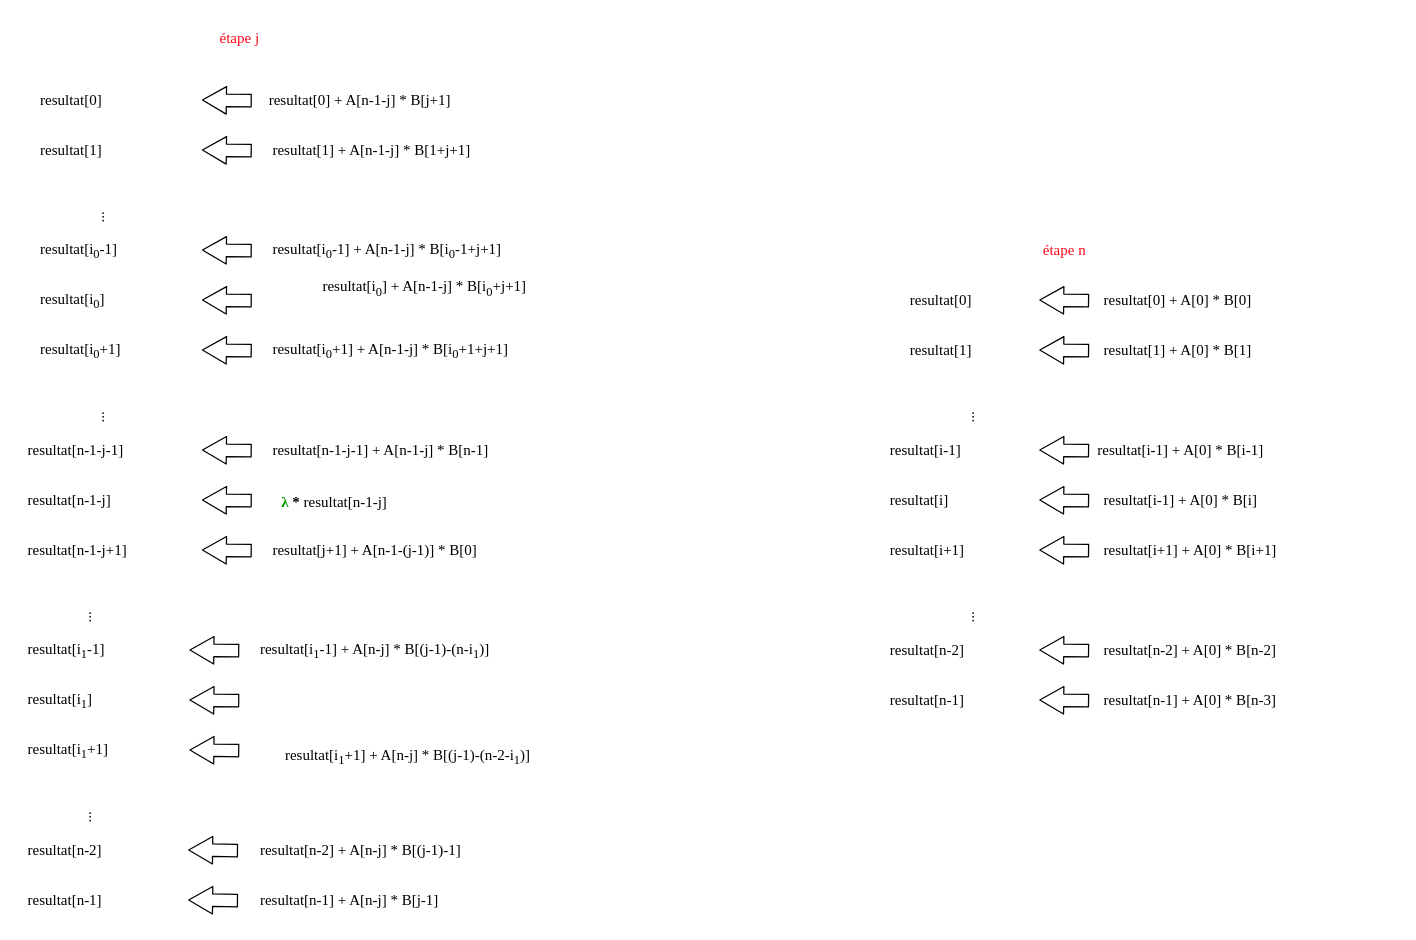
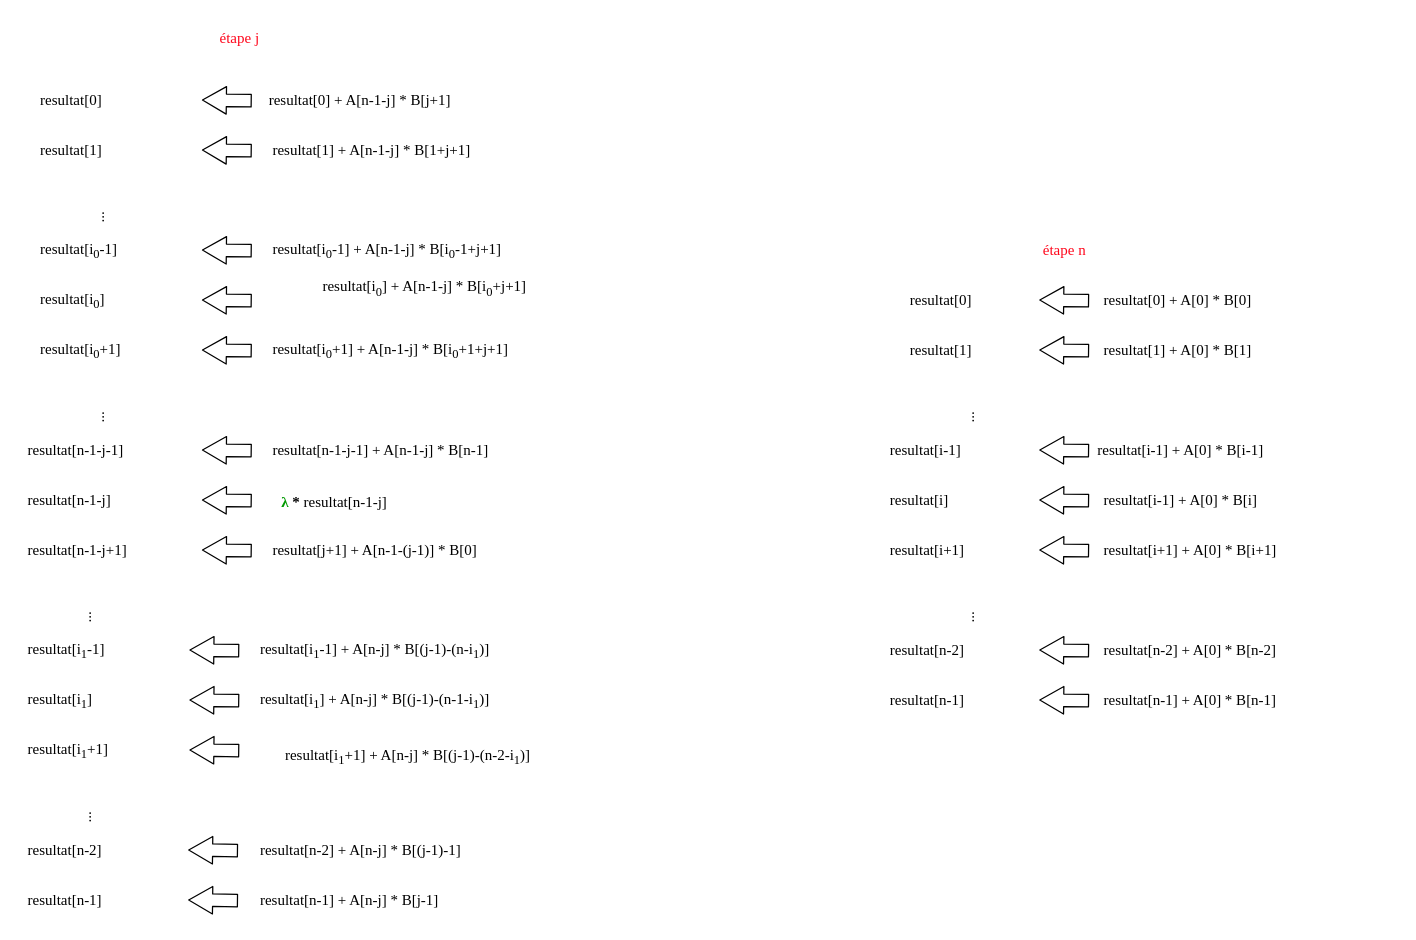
node "resultat[i1] + A[n-j] * B[(j-1)-(n-1-i1)]": added
node "resultat[n-1] + A[0] * B[n-3]": label "resultat[n-1] + A[0] * B[n-3]" -> "resultat[n-1] + A[0] * B[n-1]"
